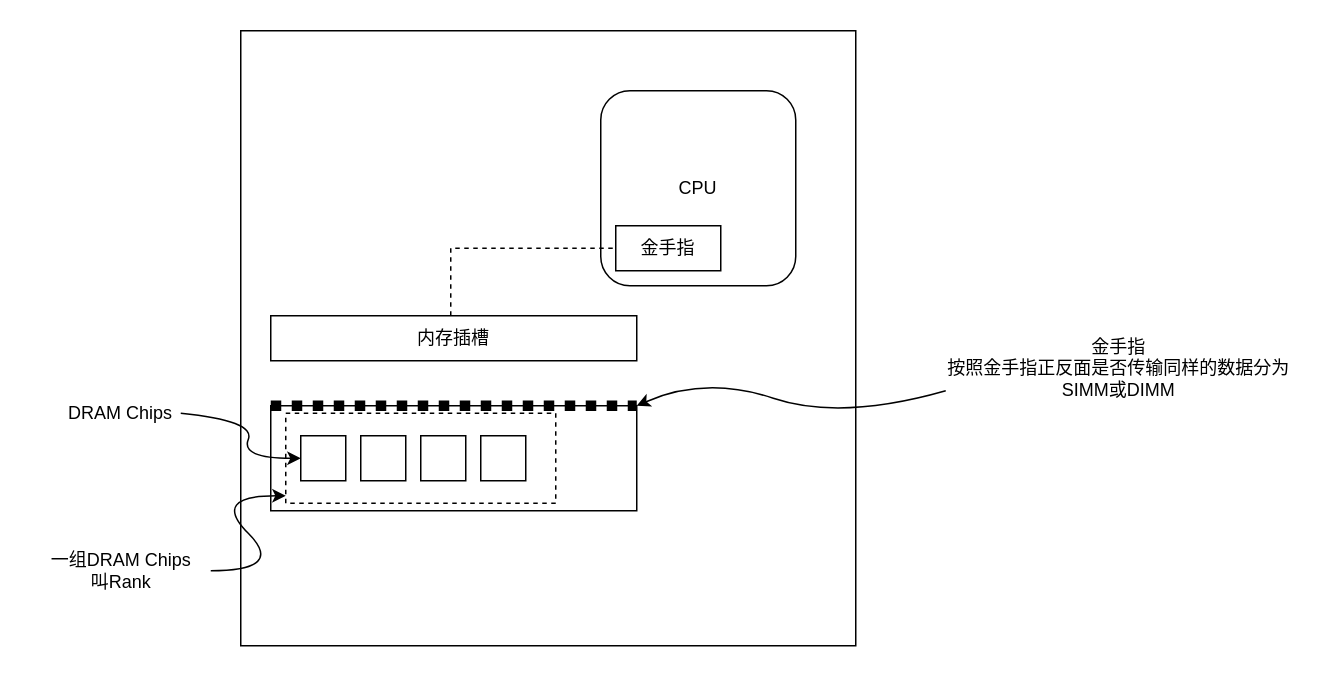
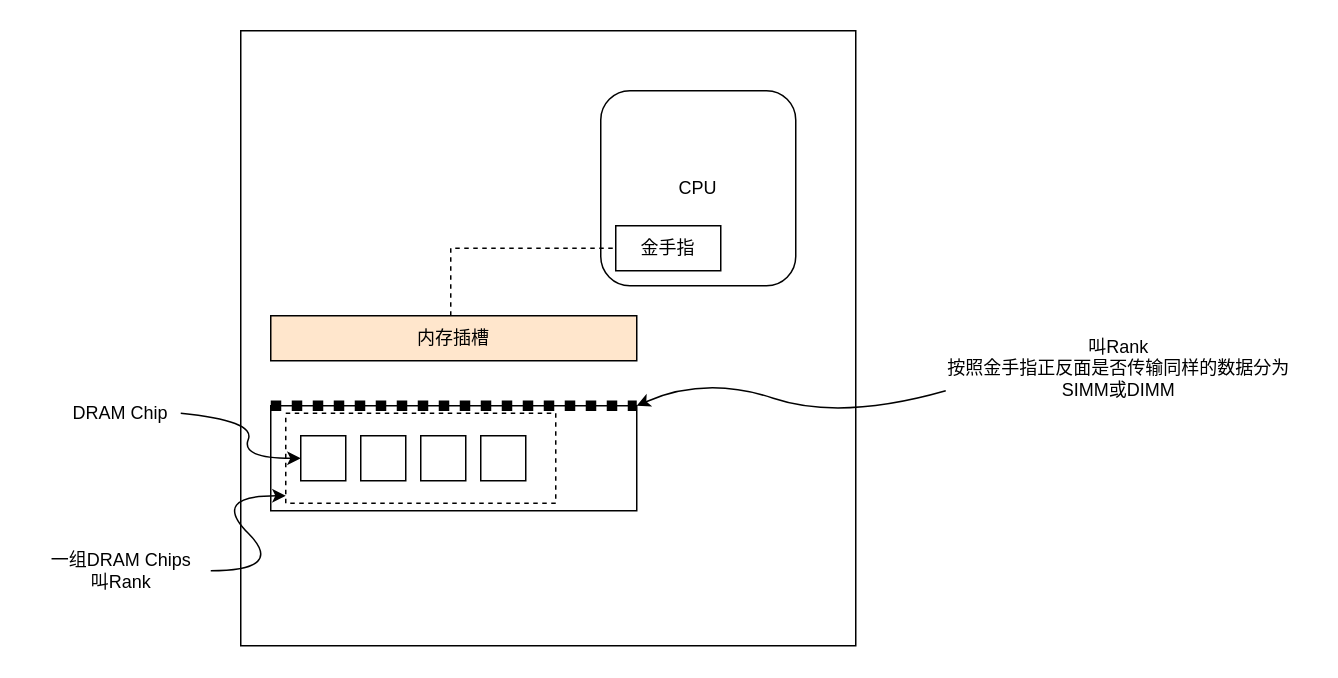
node "内存插槽": fillcolor #ffffff -> #ffe6cc
node "金手指 按照金手指正反面是否传输同样的数据分为 SIMM或DIMM": label "金手指 按照金手指正反面是否传输同样的数据分为 SIMM或DIMM" -> "叫Rank 按照金手指正反面是否传输同样的数据分为 SIMM或DIMM"
node "DRAM Chips": label "DRAM Chips" -> "DRAM Chip"
